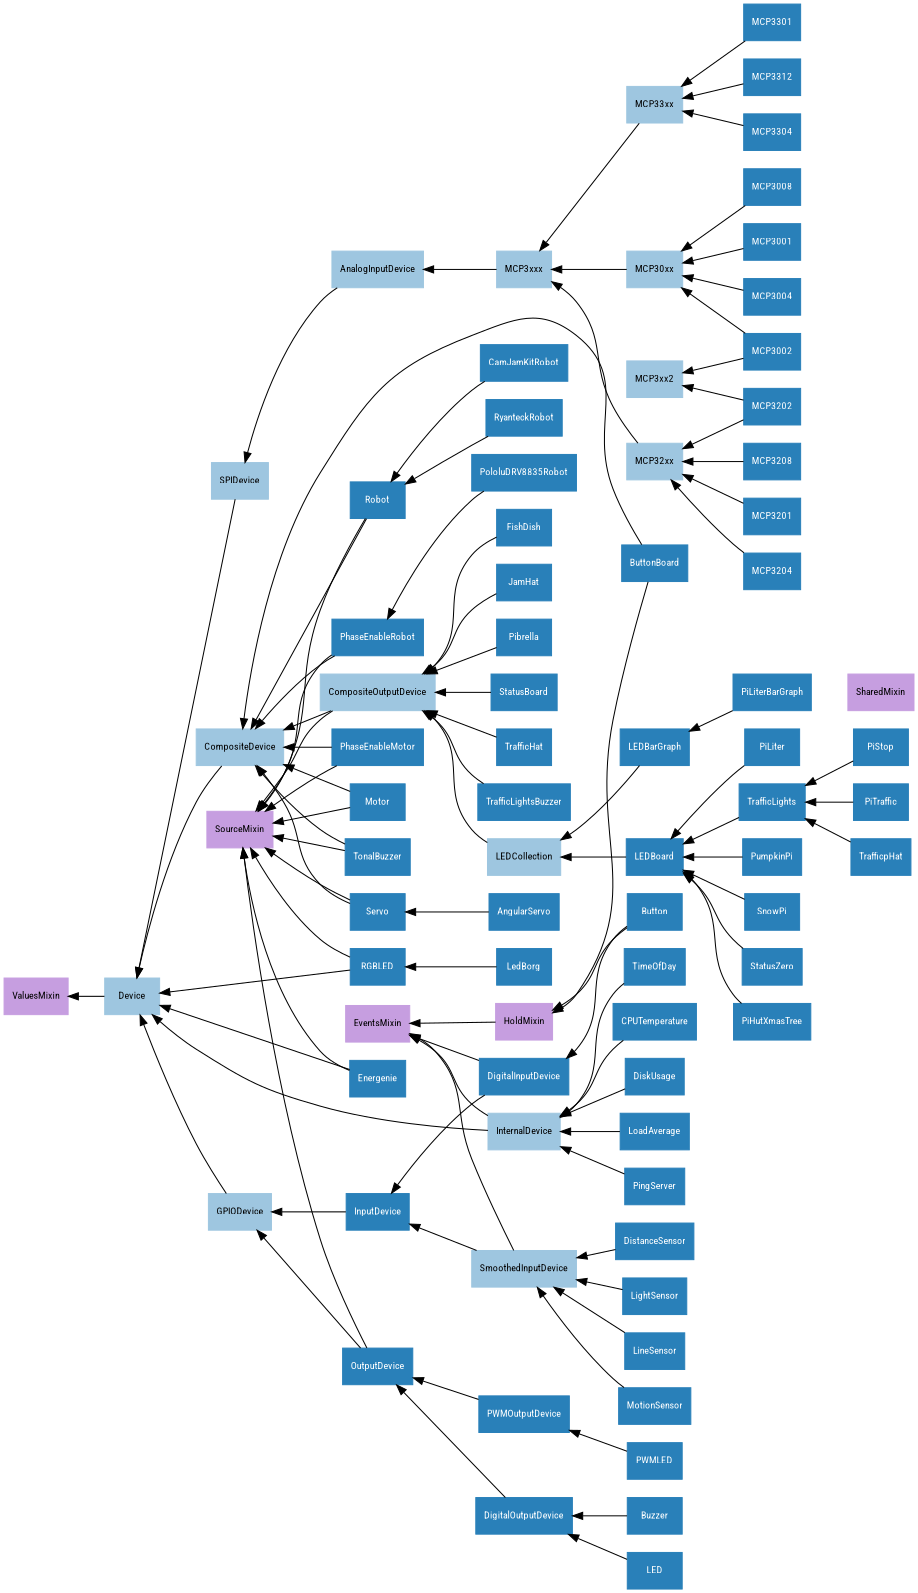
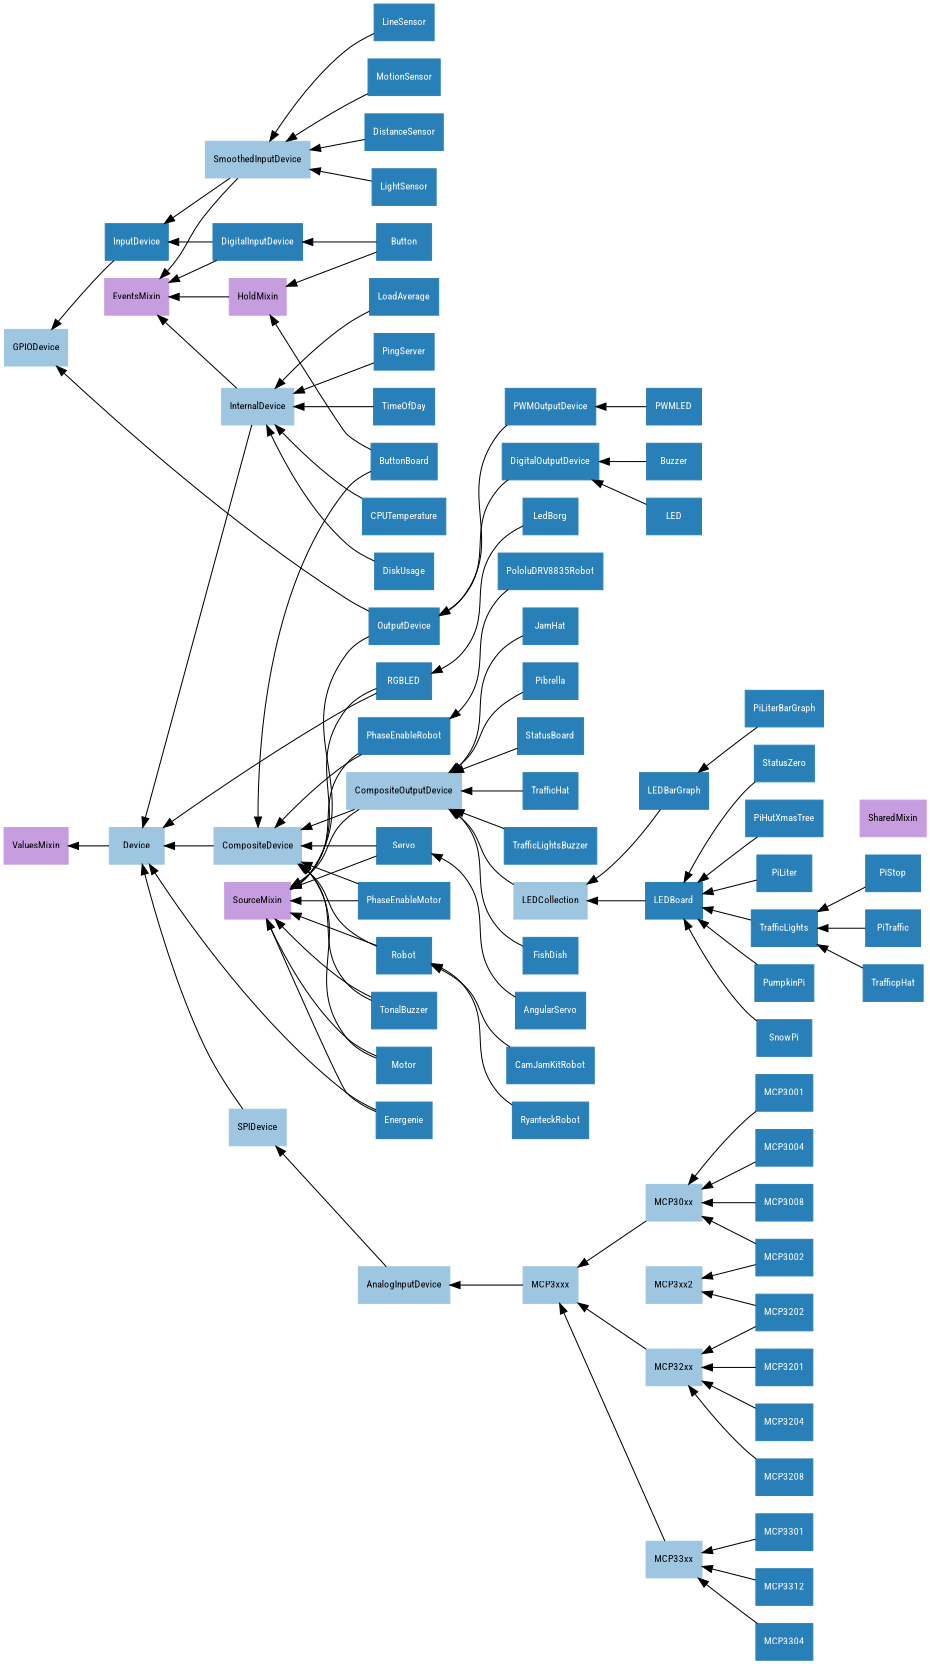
edge "GPIODevice" -> "Device": removed
